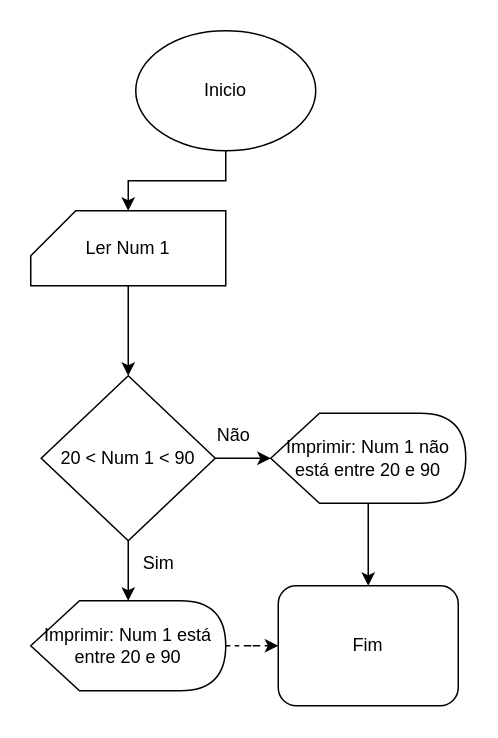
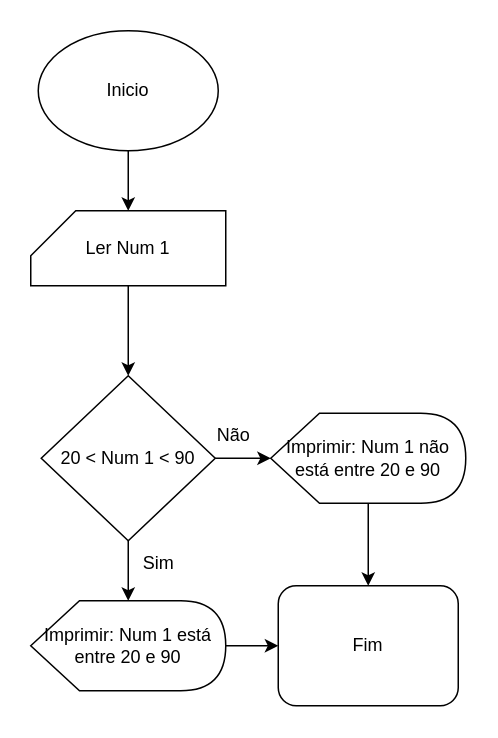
node "Inicio": moved (226, 91) -> (128, 91)
edge "Imprimir: Num 1 está entre 20 e 90" -> "Fim": style dashed -> solid
